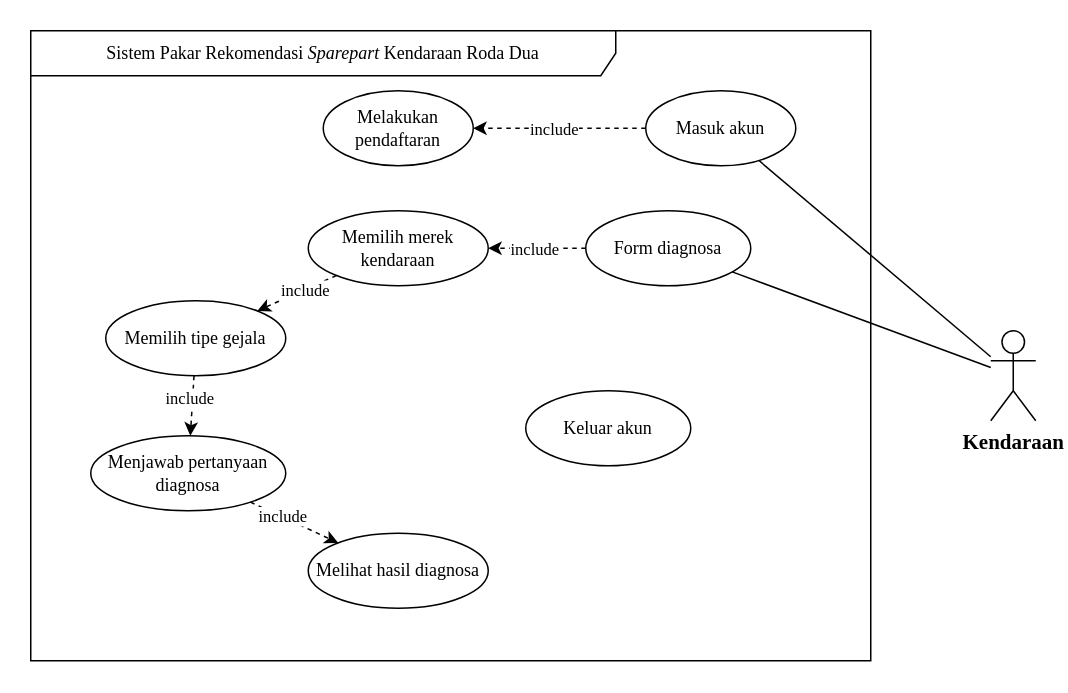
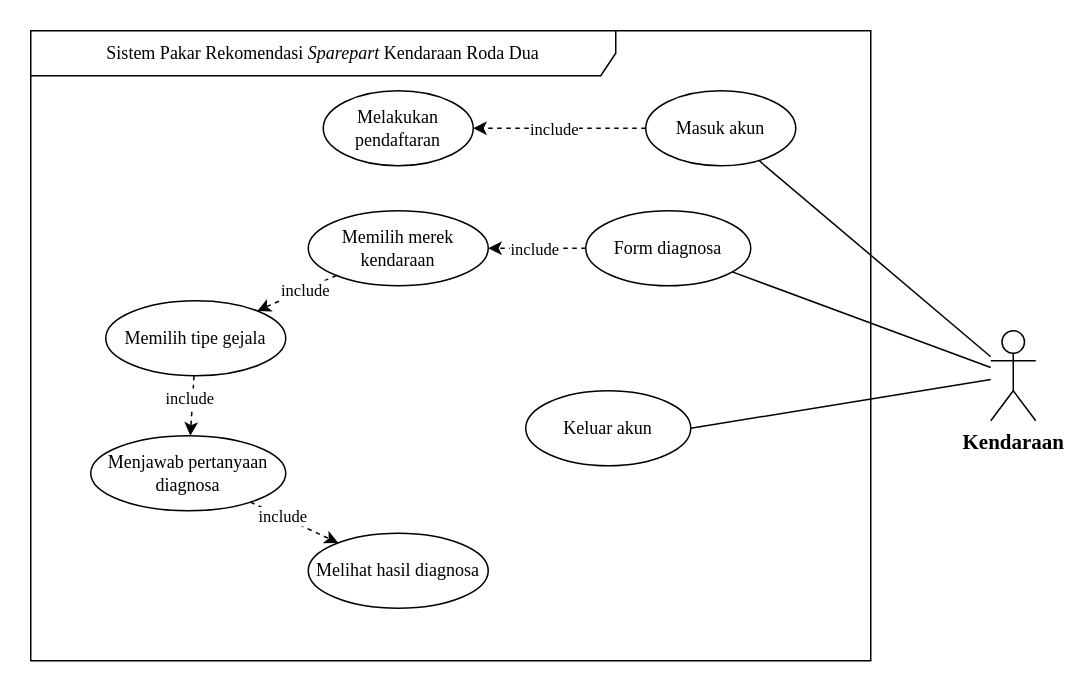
edge "Kendaraan" -- "Keluar akun": added
